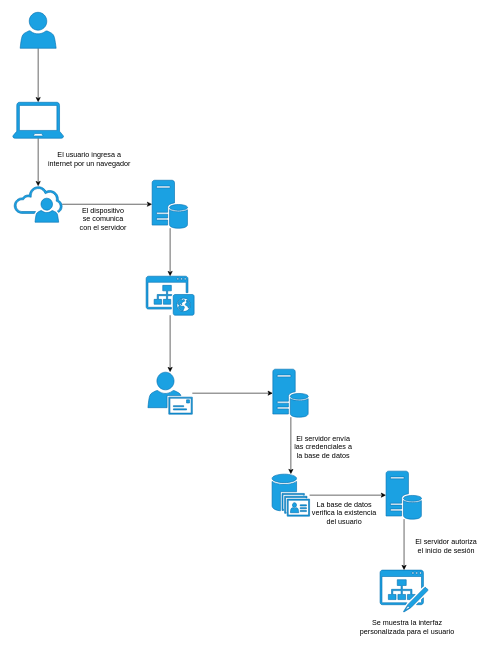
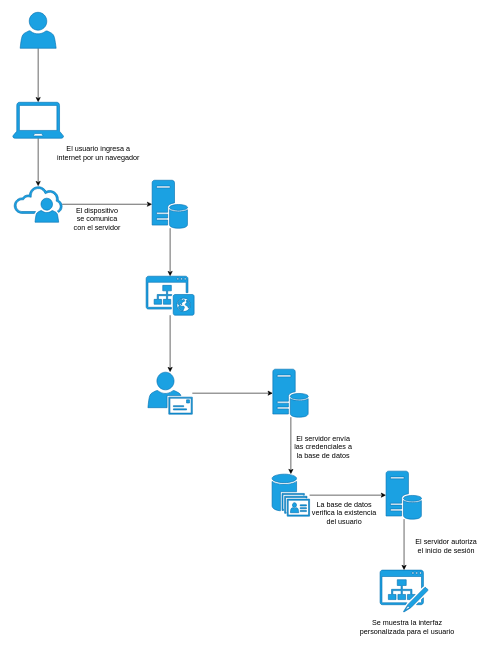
node "El usuario ingresa a internet por un navegador": moved (89, 159) -> (98, 153)
node "El dispositivo se comunica con el servidor": moved (103, 219) -> (97, 219)
